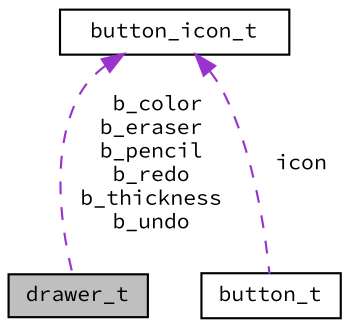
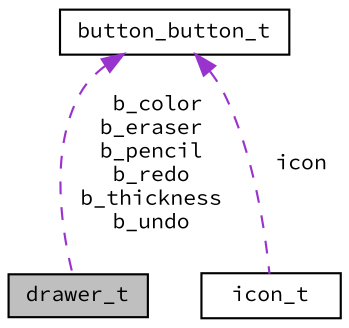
node "button_icon_t": label "button_icon_t" -> "button_button_t"
node "button_t": label "button_t" -> "icon_t"
